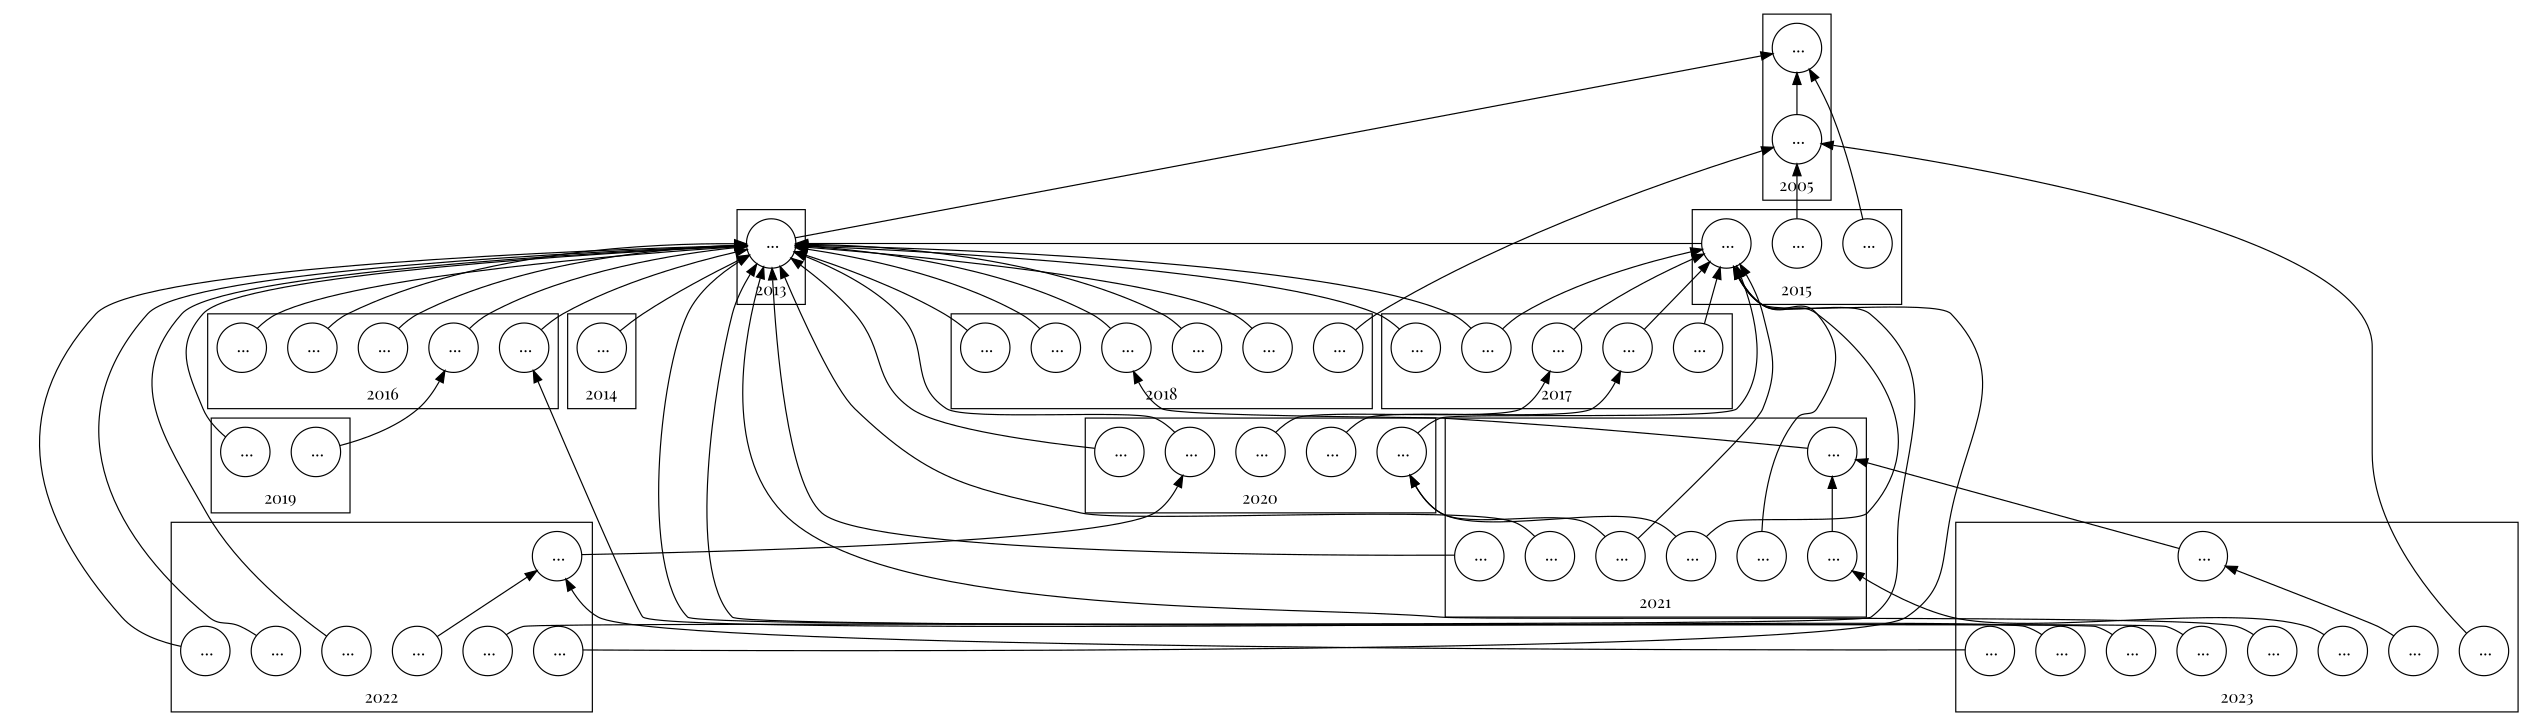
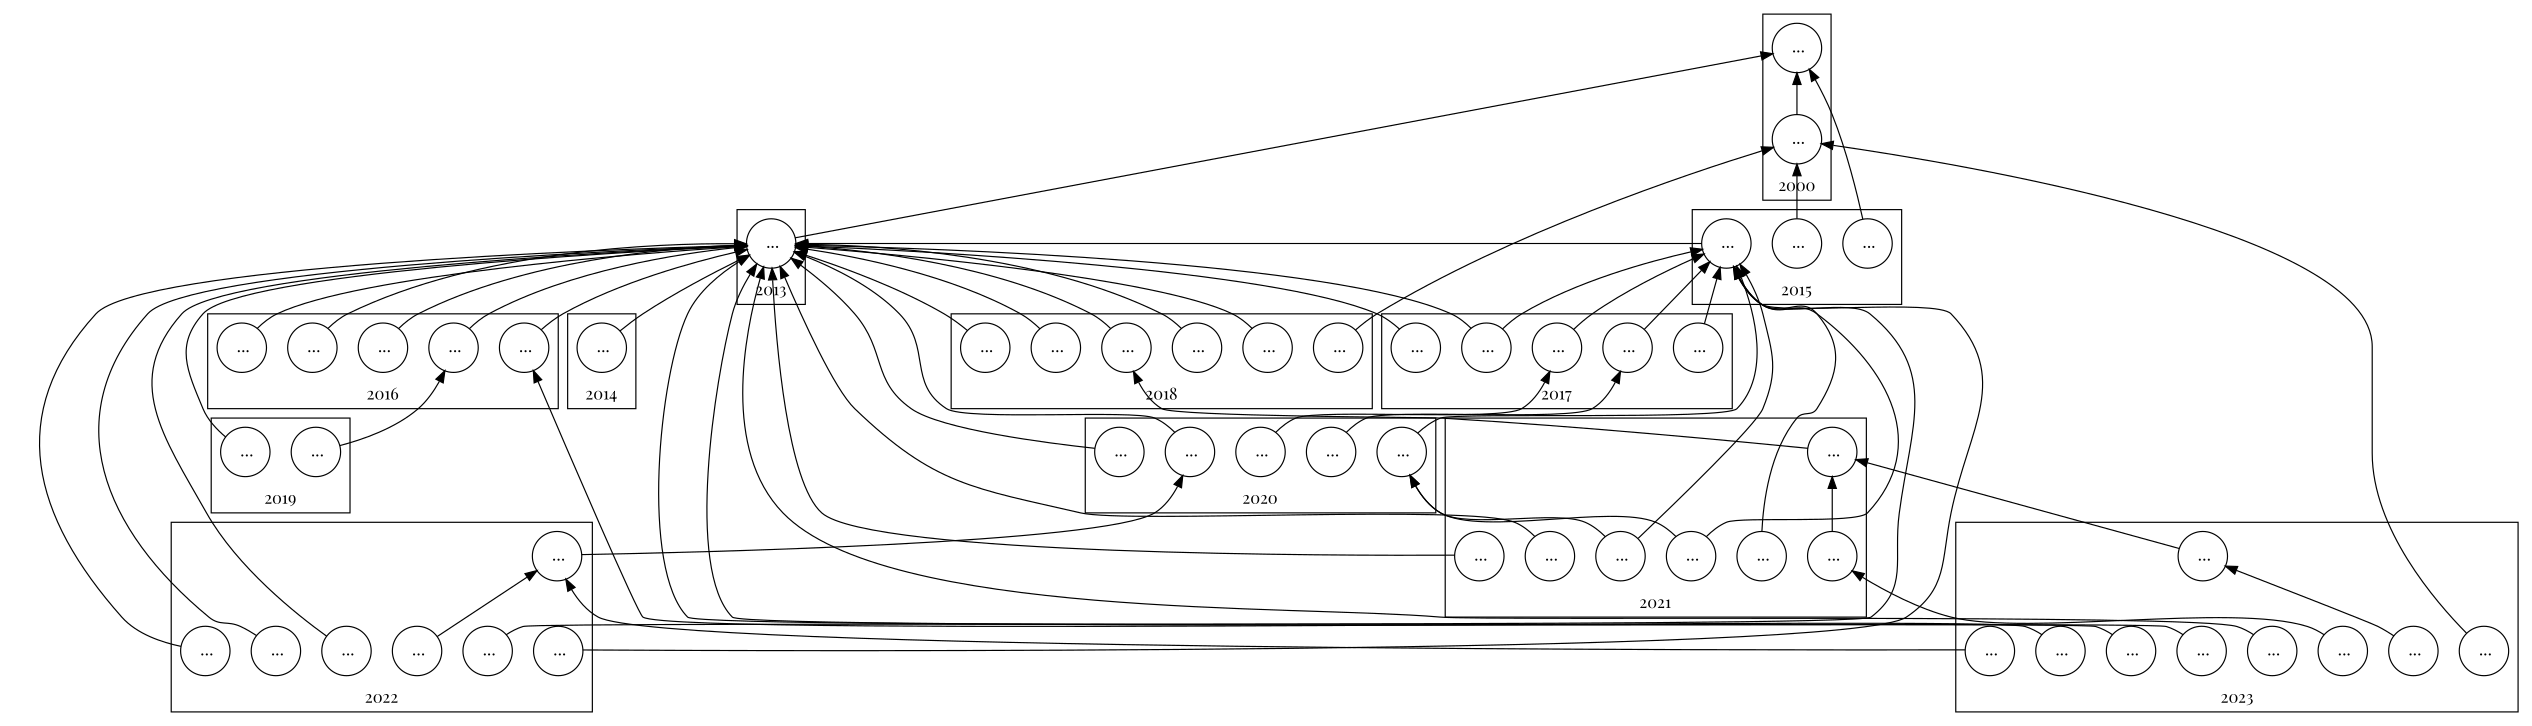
cluster "2005": label "2005" -> "2000"
